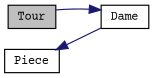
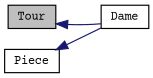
edge "Tour" -> "Dame": reversed
